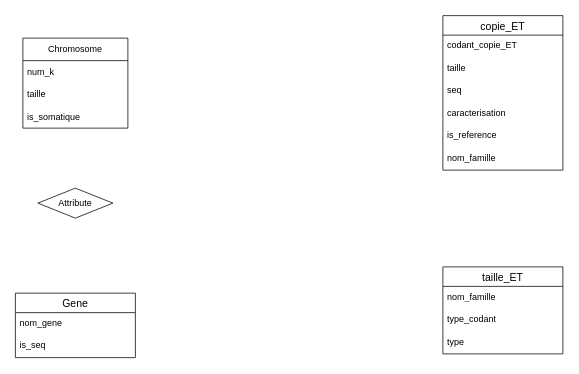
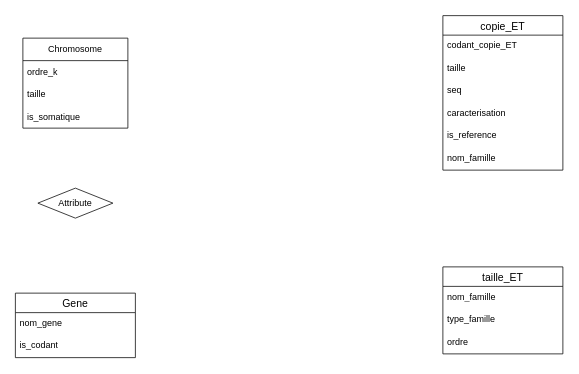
node "num_k": label "num_k" -> "ordre_k"
node "type_codant": label "type_codant" -> "type_famille"
node "type": label "type" -> "ordre"
node "is_seq": label "is_seq" -> "is_codant"
